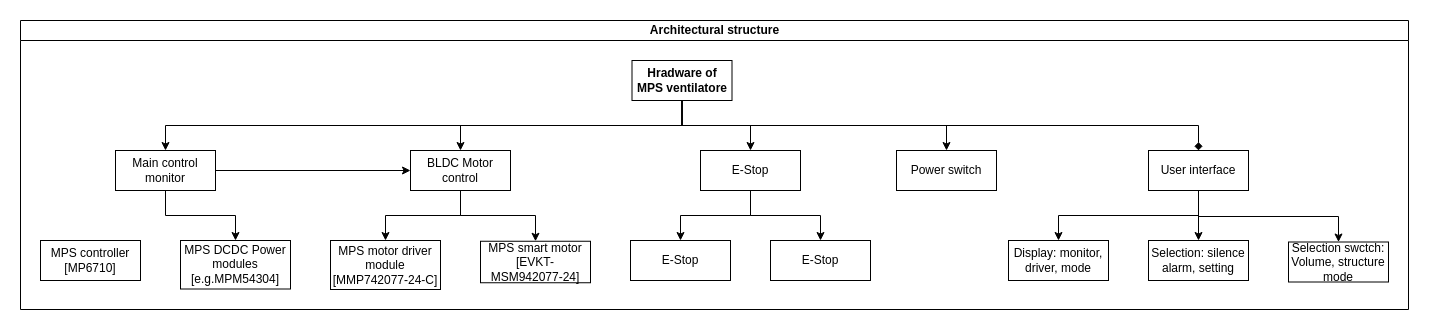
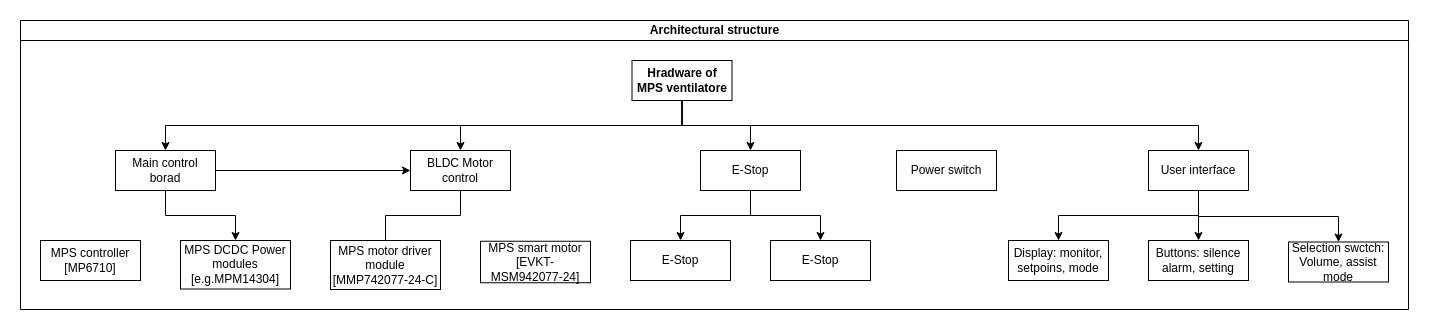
edge "Hradware of MPS ventilatore" -> "Power switch": removed
edge "Hradware of MPS ventilatore" -> "User interface": arrowhead diamond -> classic
node "Main control monitor": label "Main control monitor" -> "Main control borad"
edge "BLDC Motor control" -> "MPS smart motor [EVKT-MSM942077-24]": removed
edge "BLDC Motor control" -> "MPS motor driver module [MMP742077-24-C]": arrowhead classic -> none
node "Display: monitor, driver, mode": label "Display: monitor, driver, mode" -> "Display: monitor, setpoins, mode"
node "Selection: silence alarm, setting": label "Selection: silence alarm, setting" -> "Buttons: silence alarm, setting"
node "Selection swctch: Volume, structure mode": label "Selection swctch: Volume, structure mode" -> "Selection swctch: Volume, assist mode"
node "MPS DCDC Power modules [e.g.MPM54304]": label "MPS DCDC Power modules [e.g.MPM54304]" -> "MPS DCDC Power modules [e.g.MPM14304]"
